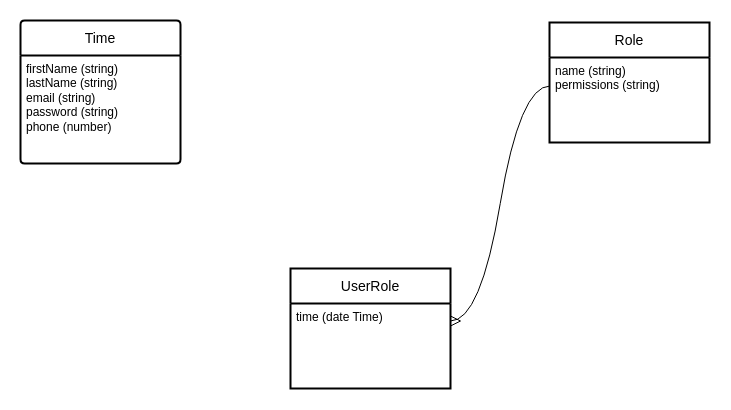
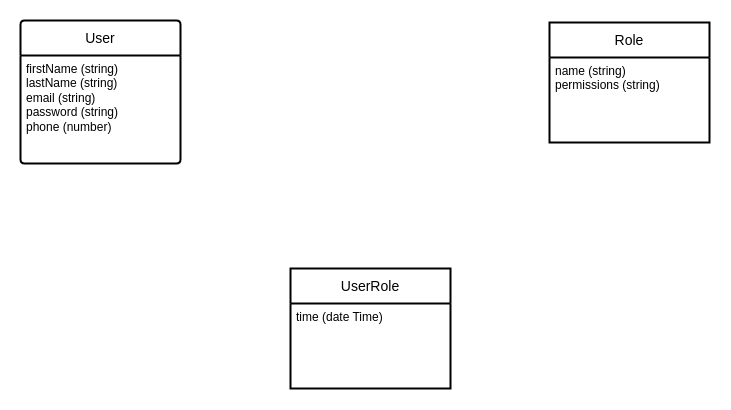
node "Time": label "Time" -> "User"
edge "name (string) permissions (string)" -> "time (date Time)": removed
